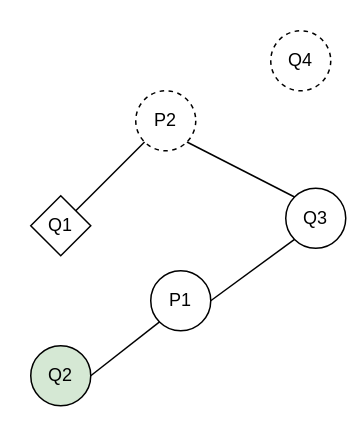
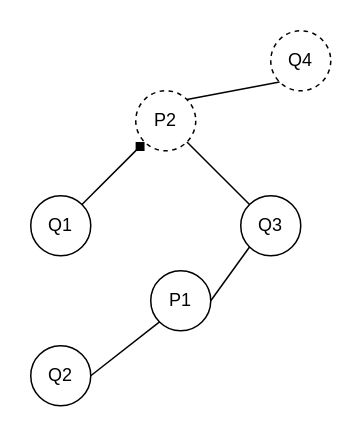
edge "Q4" -- "P2": added
edge "P2" -- "Q1": arrowhead none -> diamond
node "Q3": moved (316, 218) -> (271, 226)
node "Q1": shape diamond -> ellipse
node "Q2": fillcolor #d5e8d4 -> #ffffff
